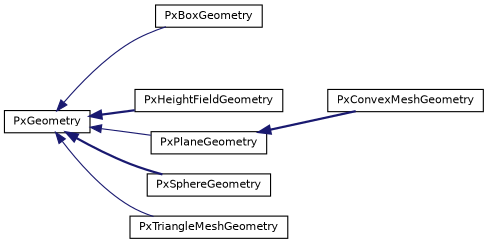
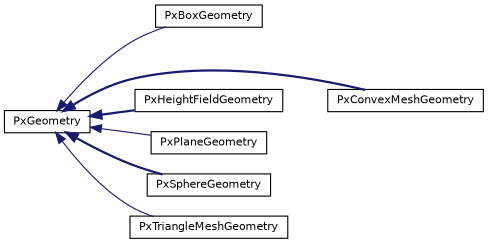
edge "PxConvexMeshGeometry" -> "PxPlaneGeometry": now "PxConvexMeshGeometry" -> "PxGeometry"
